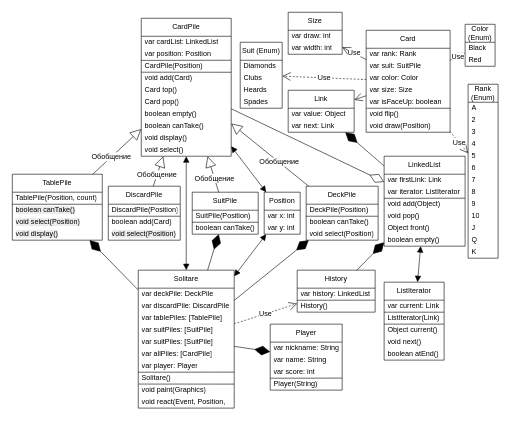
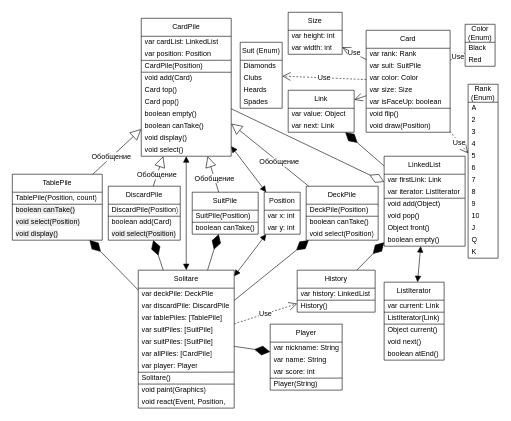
node "var draw: int": label "var draw: int" -> "var height: int"
edge "Solitare" -> "DiscardPile": added
